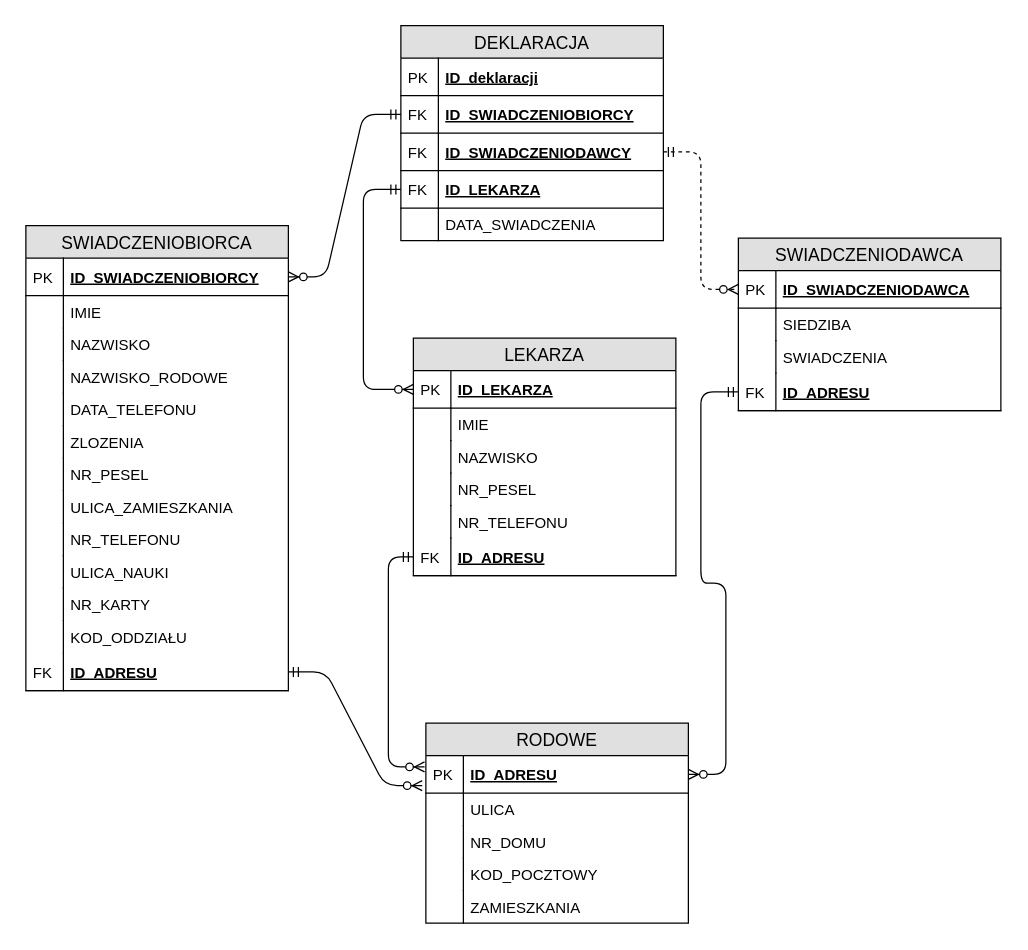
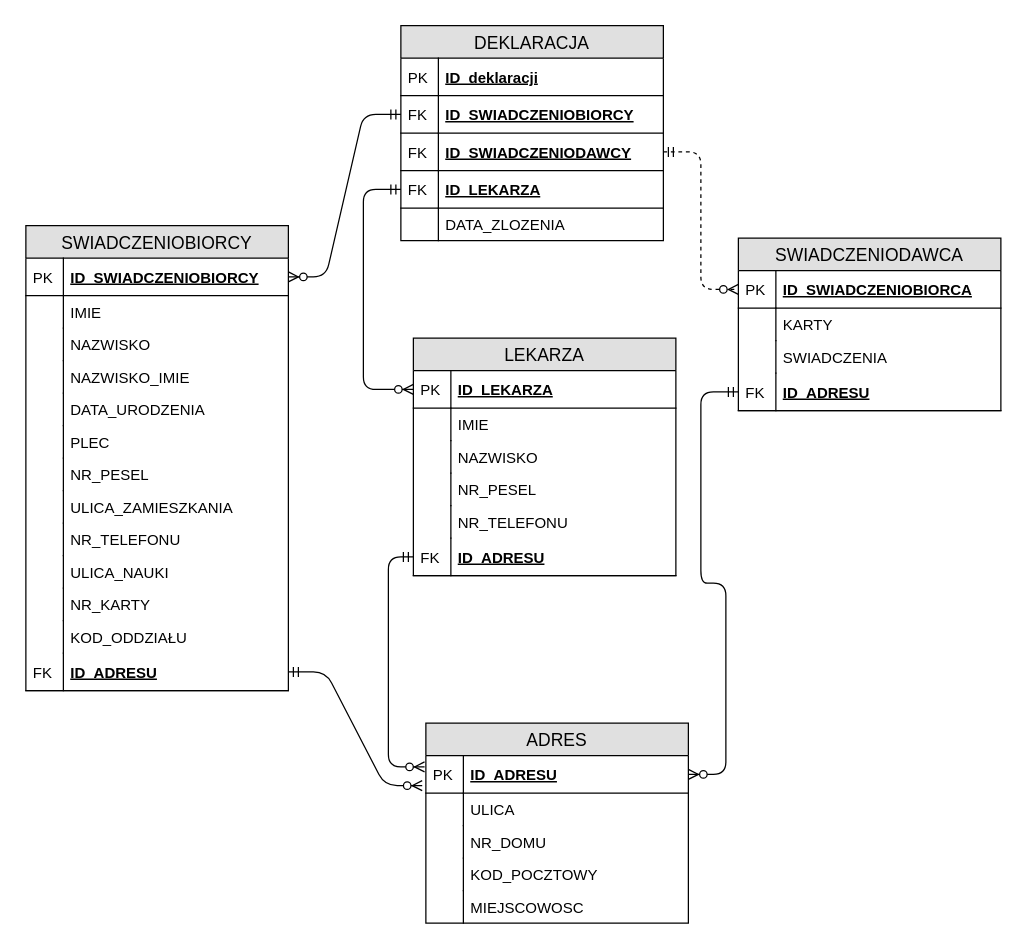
node "DATA_SWIADCZENIA": label "DATA_SWIADCZENIA" -> "DATA_ZLOZENIA"
node "SWIADCZENIOBIORCA": label "SWIADCZENIOBIORCA" -> "SWIADCZENIOBIORCY"
node "ID_SWIADCZENIODAWCA": label "ID_SWIADCZENIODAWCA" -> "ID_SWIADCZENIOBIORCA"
node "SIEDZIBA": label "SIEDZIBA" -> "KARTY"
node "NAZWISKO_RODOWE": label "NAZWISKO_RODOWE" -> "NAZWISKO_IMIE"
node "DATA_TELEFONU": label "DATA_TELEFONU" -> "DATA_URODZENIA"
node "ZLOZENIA": label "ZLOZENIA" -> "PLEC"
node "RODOWE": label "RODOWE" -> "ADRES"
node "ZAMIESZKANIA": label "ZAMIESZKANIA" -> "MIEJSCOWOSC"
